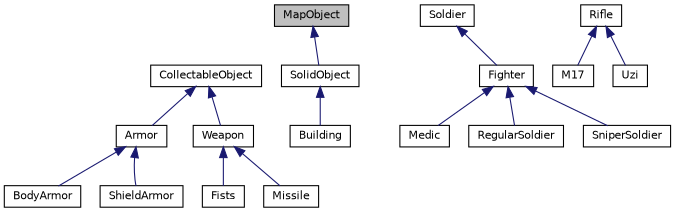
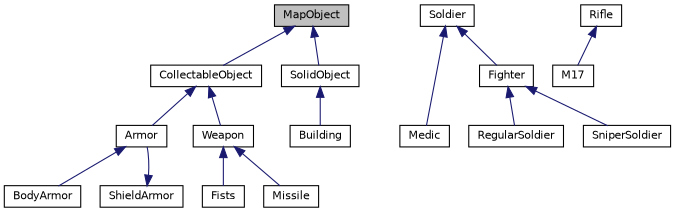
edge "CollectableObject" -> "MapObject": added
node "Uzi": removed
edge "Medic" -> "Fighter": now "Medic" -> "Soldier"
edge "ShieldArmor" -> "Armor": reversed
